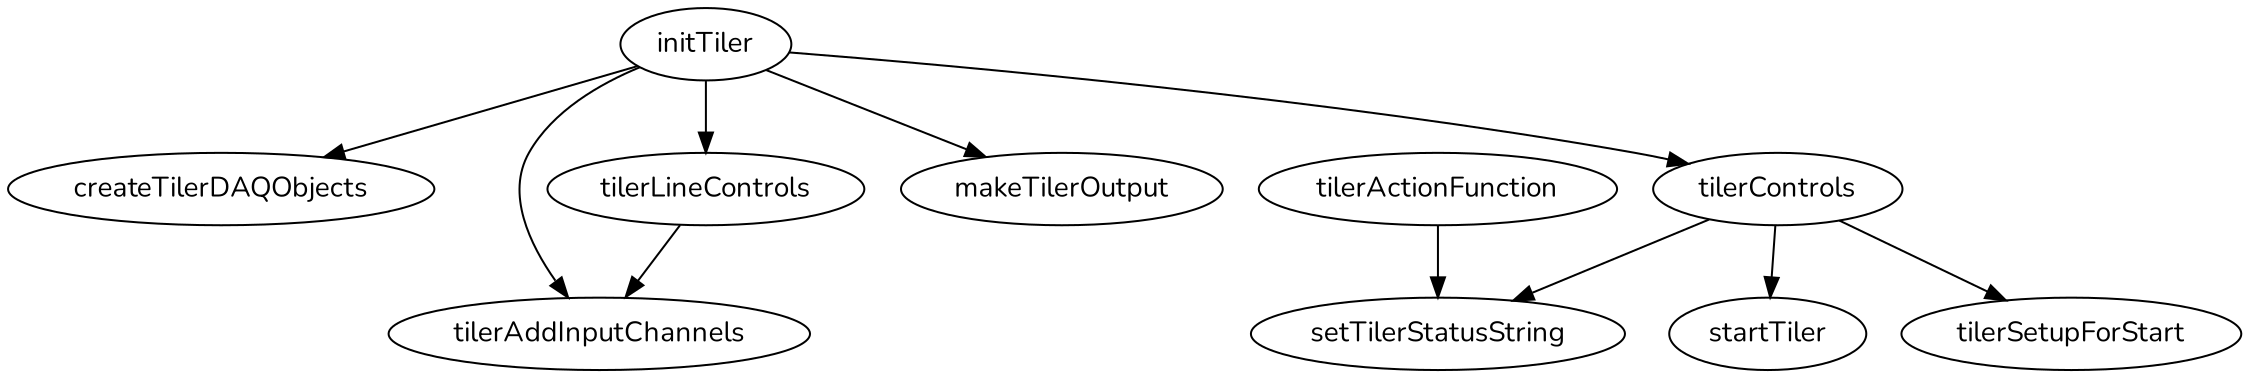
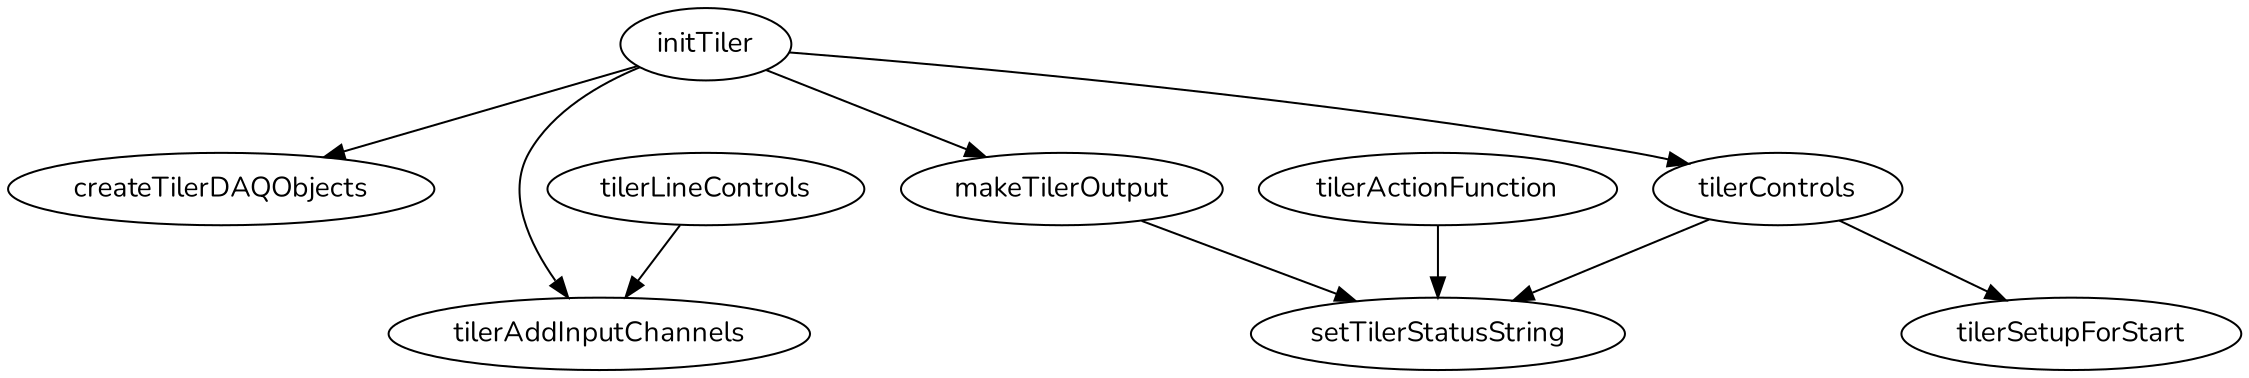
edge "initTiler" -> "tilerLineControls": removed
edge "makeTilerOutput" -> "setTilerStatusString": added
node "startTiler": removed
